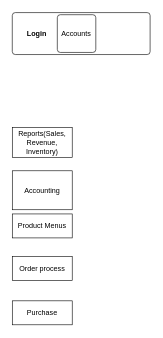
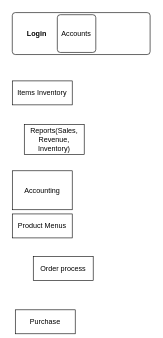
node "Items Inventory": added
node "Reports(Sales, Revenue, Inventory)": moved (42, 143) -> (54, 140)
node "Order process": moved (42, 269) -> (63, 269)
node "Purchase": moved (42, 313) -> (45, 322)
